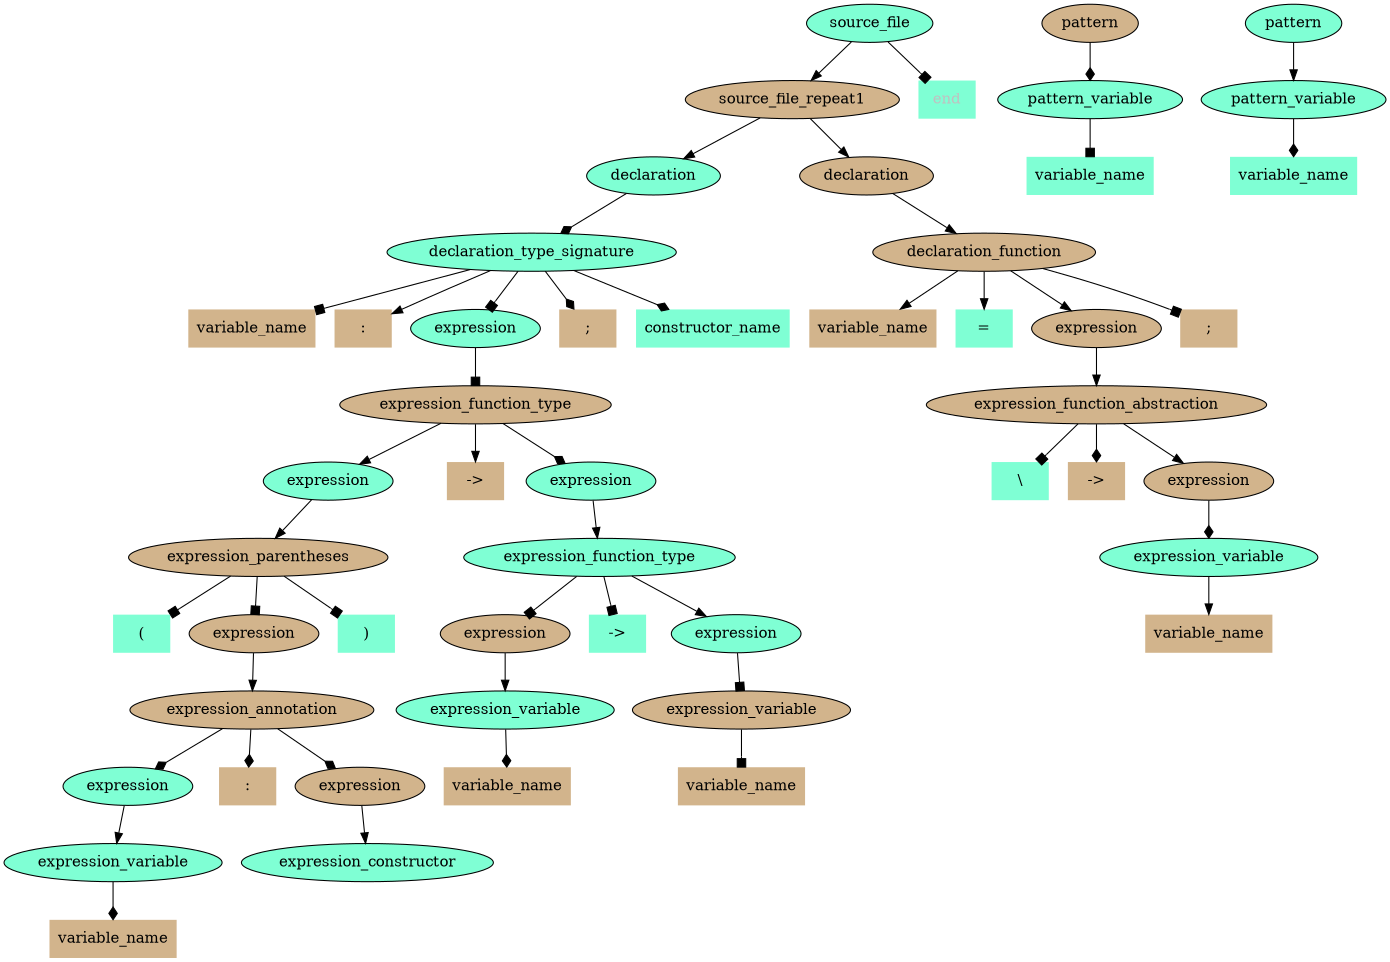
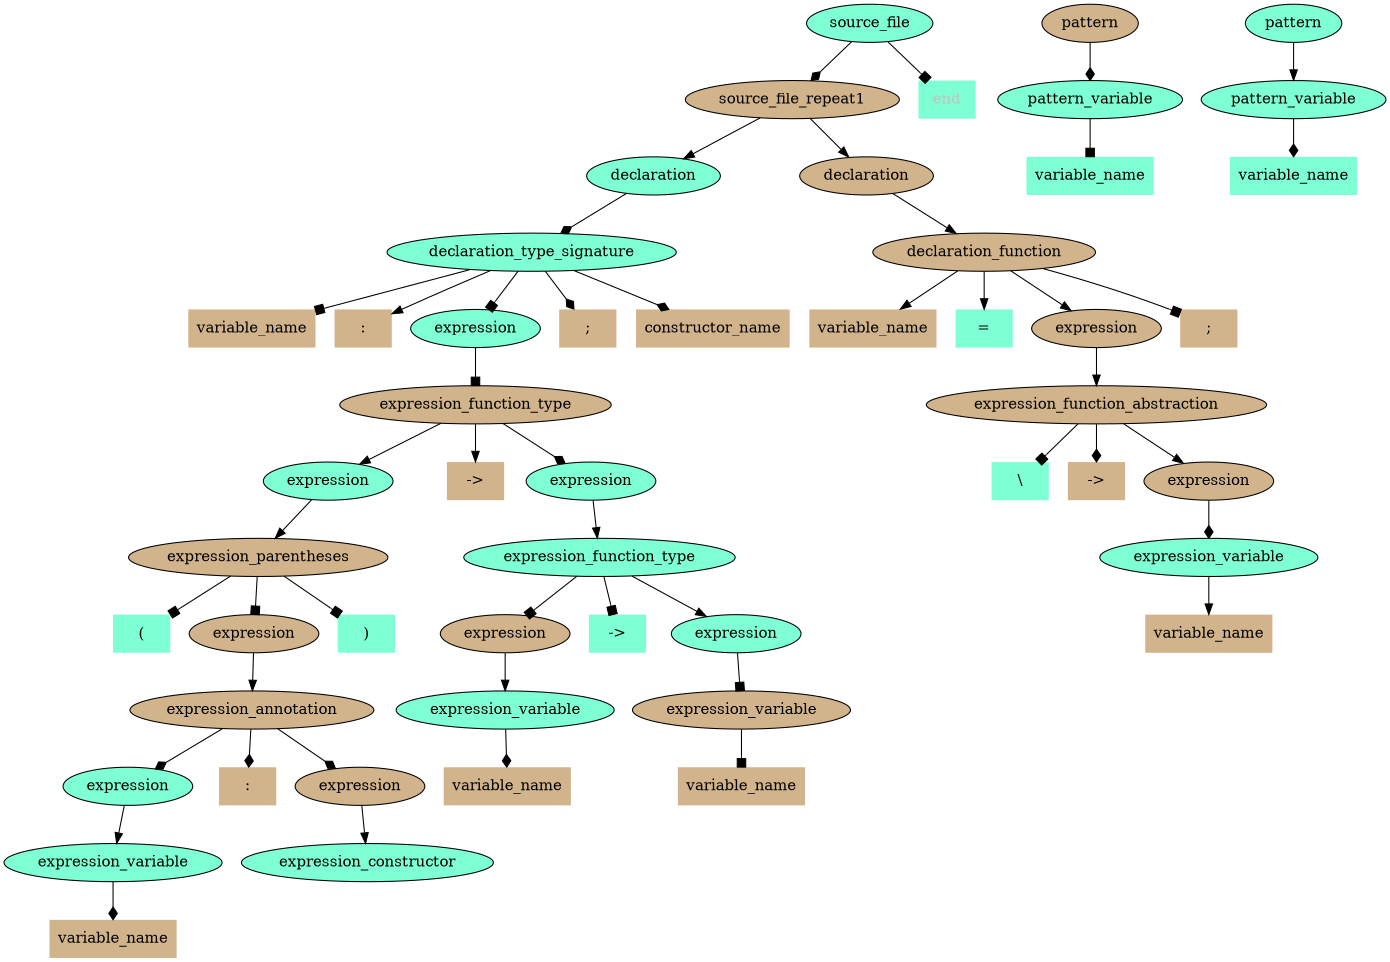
edge "source_file" -> "source_file_repeat1": arrowhead normal -> diamond
node "constructor_name": fillcolor aquamarine -> tan
